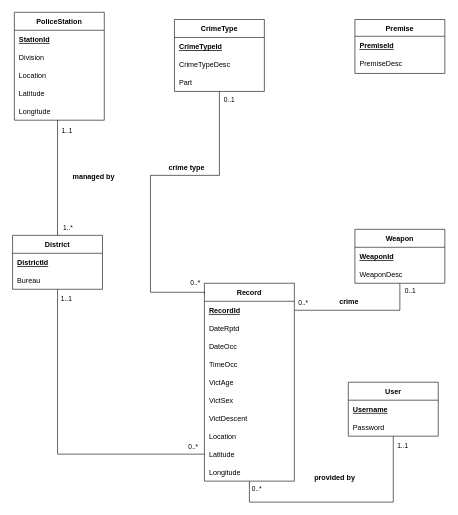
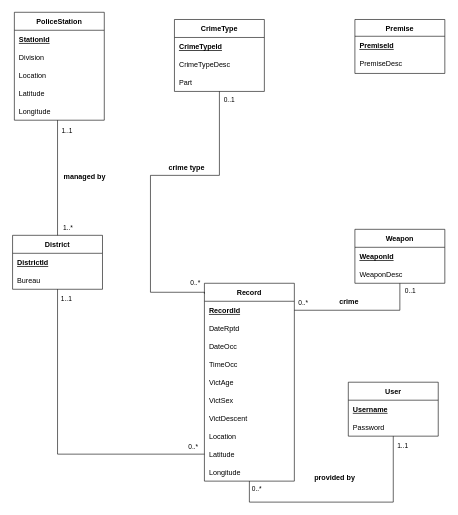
node "managed by": moved (93, 177) -> (84, 177)
